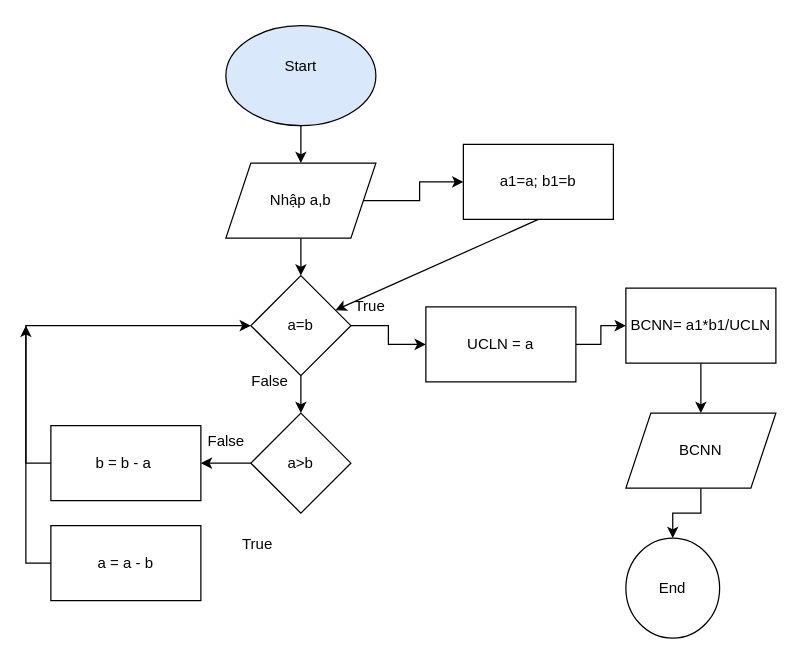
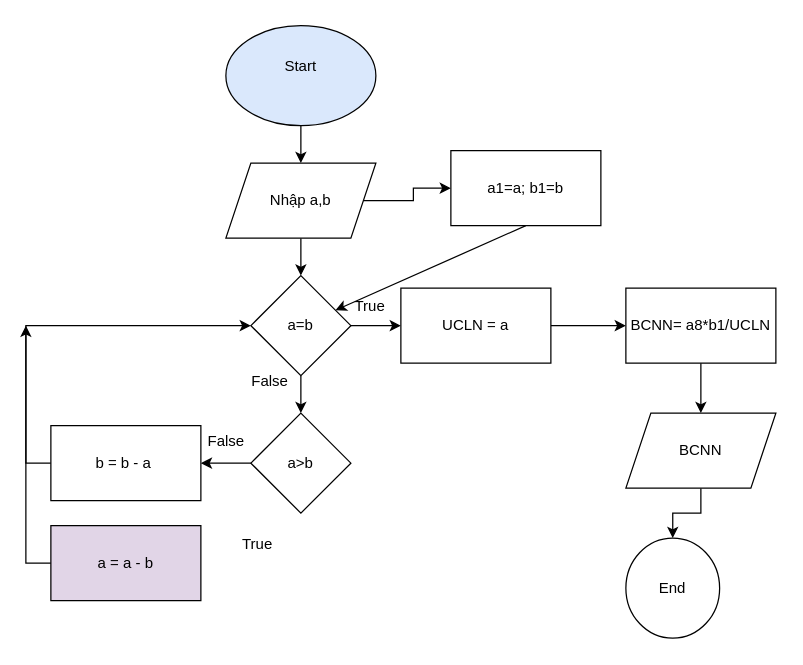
node "a1=a; b1=b": moved (538, 182) -> (526, 188)
node "BCNN= a1*b1/UCLN": label "BCNN= a1*b1/UCLN" -> "BCNN= a8*b1/UCLN"
node "UCLN = a": moved (501, 344) -> (476, 326)
node "a = a - b": fillcolor #ffffff -> #e1d5e7
